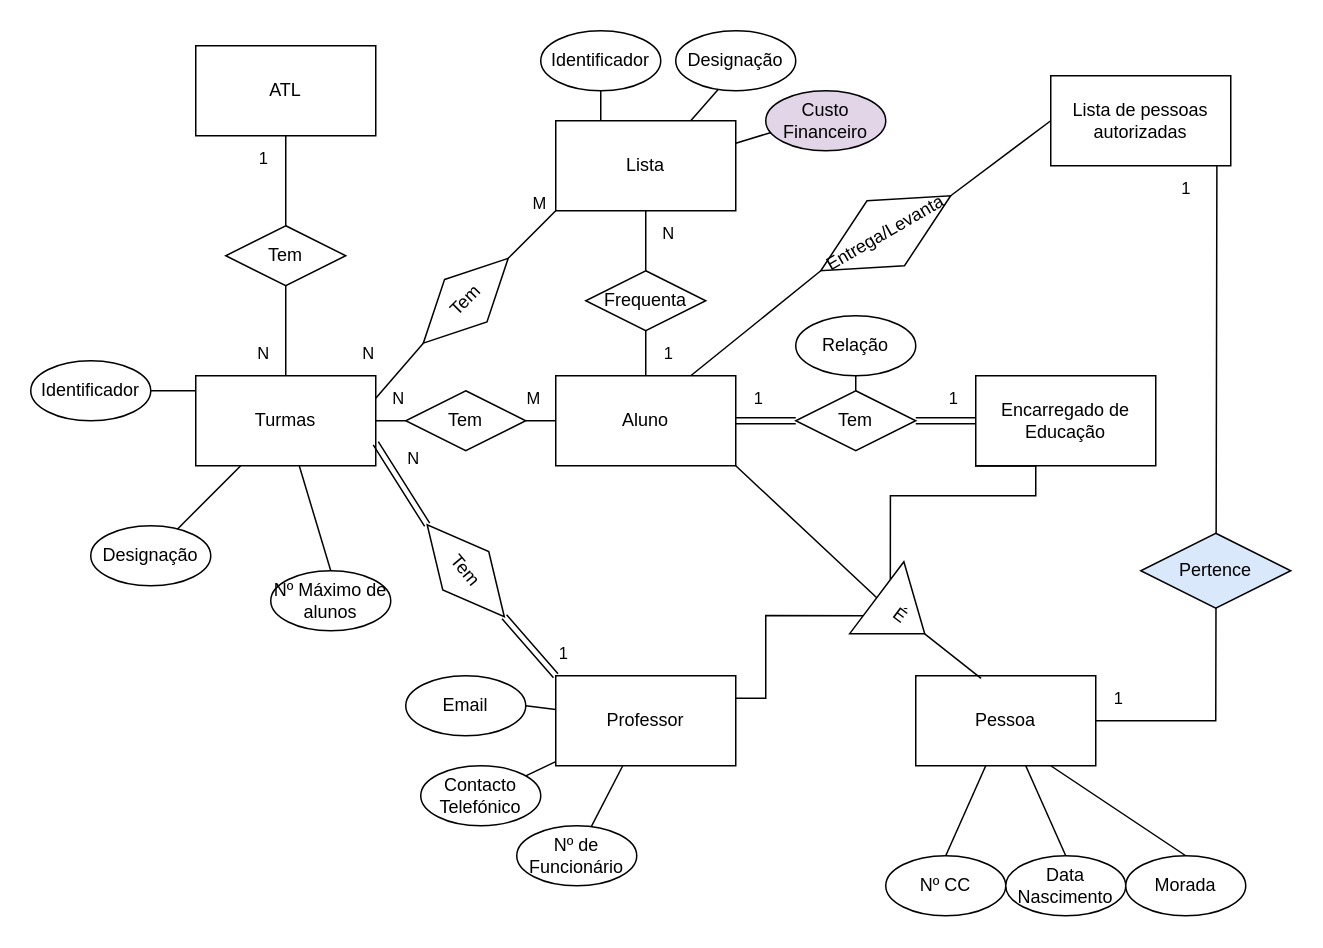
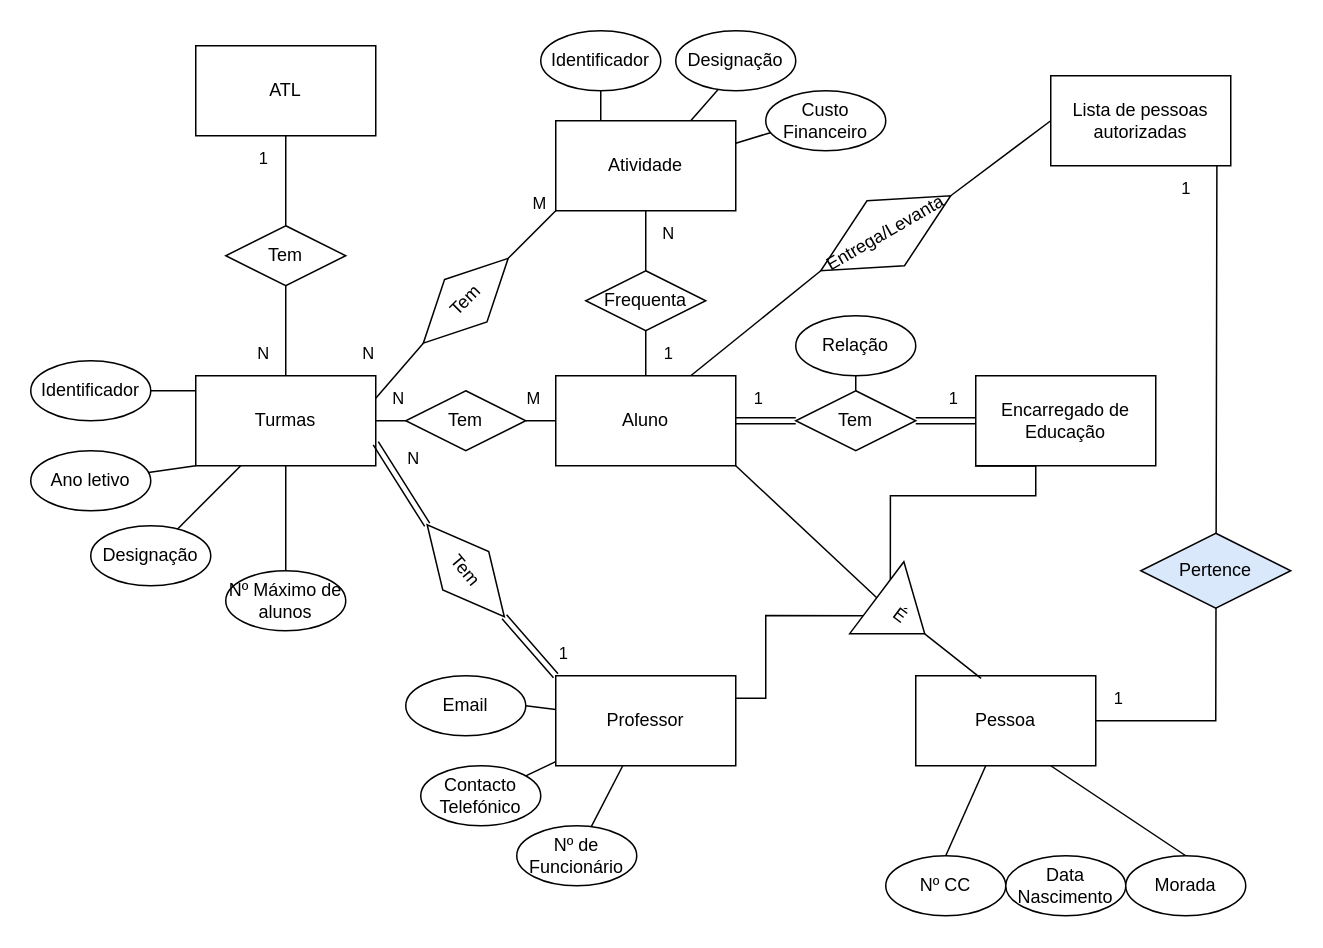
node "Custo Financeiro": fillcolor #e1d5e7 -> #ffffff
node "Lista": label "Lista" -> "Atividade"
edge "Turmas" -- "Ano letivo": added
node "Ano letivo": added
node "Nº Máximo de alunos": moved (331, 601) -> (286, 601)
edge "Pessoa" -- "Data Nascimento": removed
